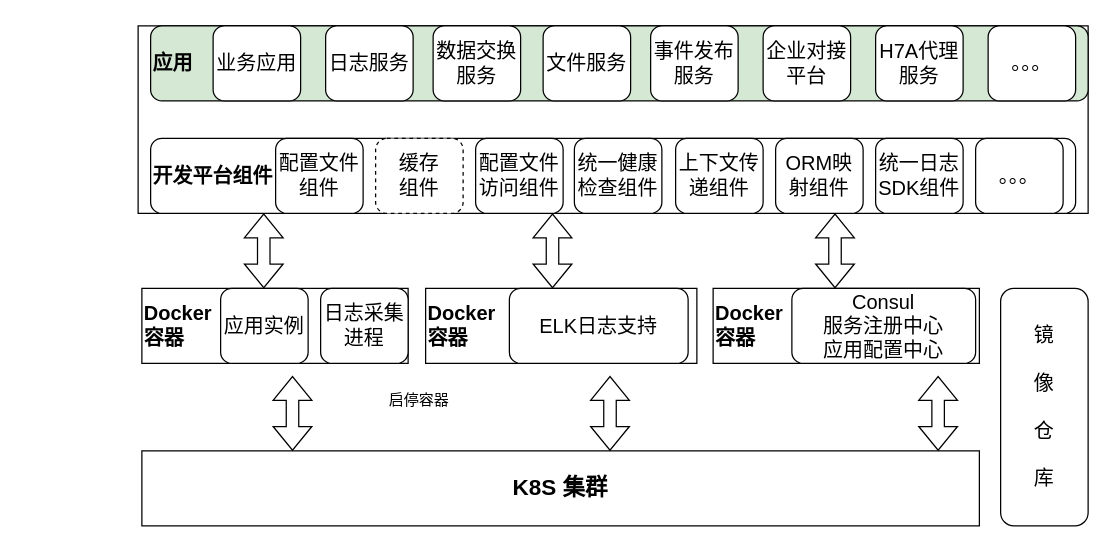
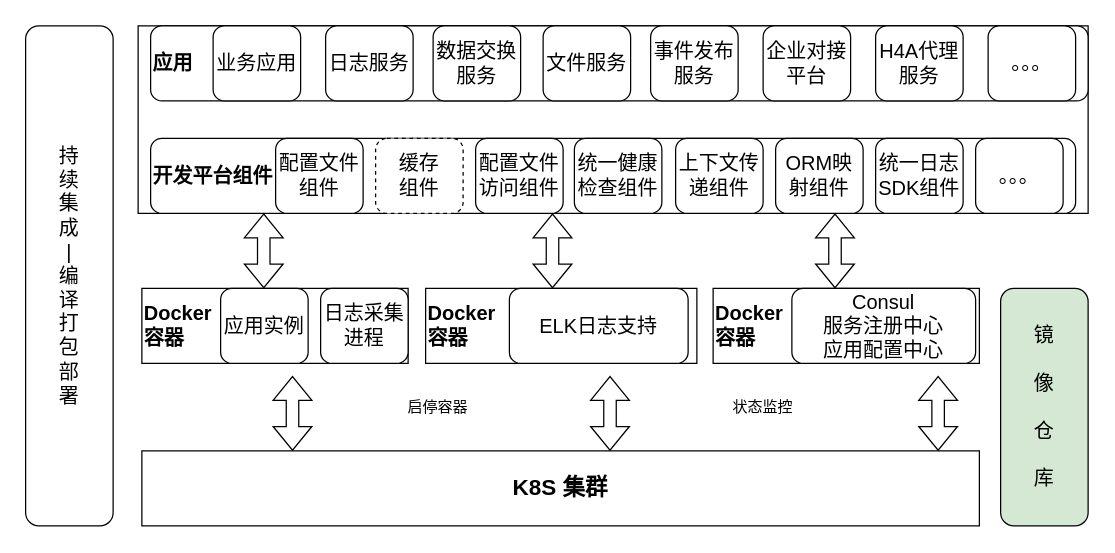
node "应用": fillcolor #d5e8d4 -> #ffffff
node "H7A代理服务": label "H7A代理服务" -> "H4A代理服务"
node "持 续 集 成 | 编 译 打 包 部 署": added
node "启停容器": moved (419, 401) -> (438, 407)
node "状态监控": added
node "镜 像 仓 库": fillcolor #ffffff -> #d5e8d4
